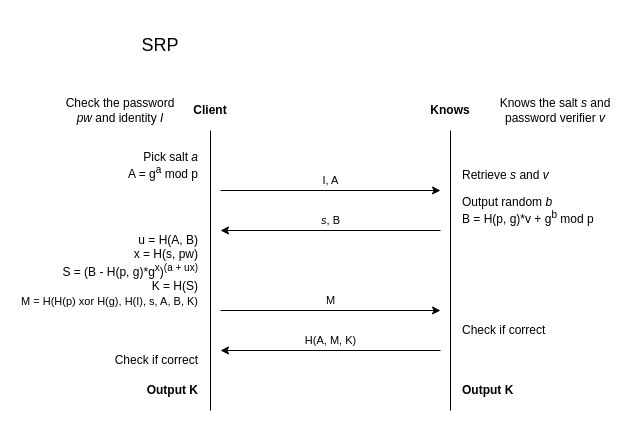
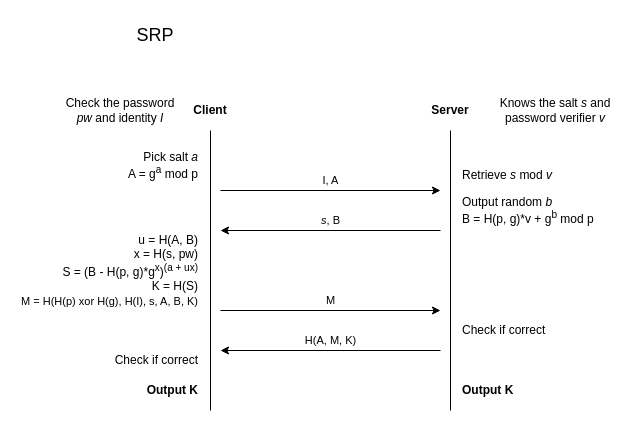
node "SRP": moved (161, 46) -> (156, 36)
node "Knows": label "Knows" -> "Server"
node "Retrieve s and v": label "Retrieve s and v" -> "Retrieve s mod v"
